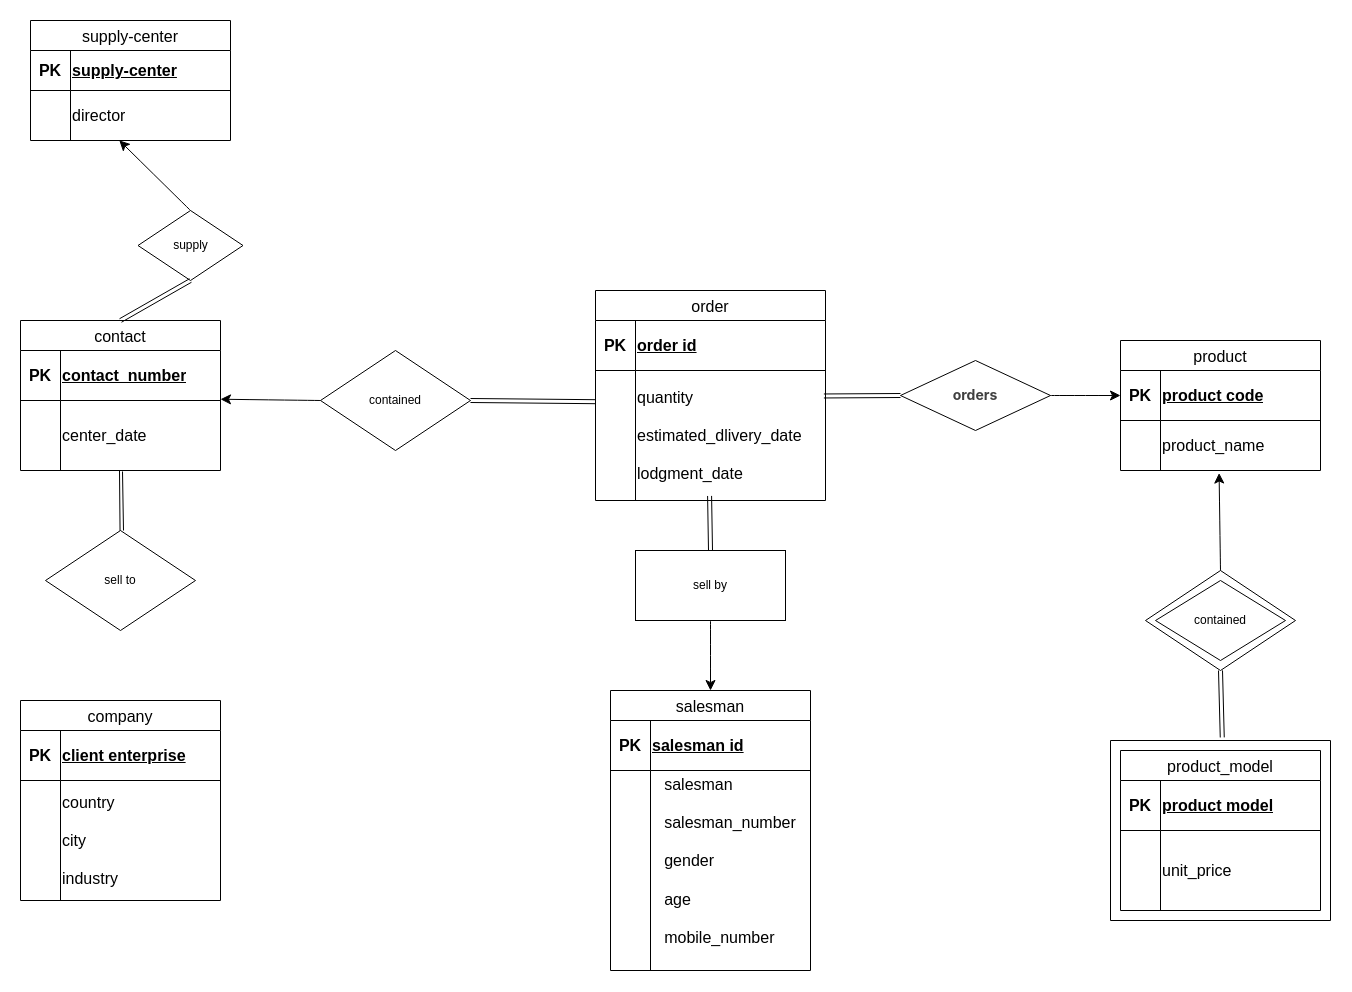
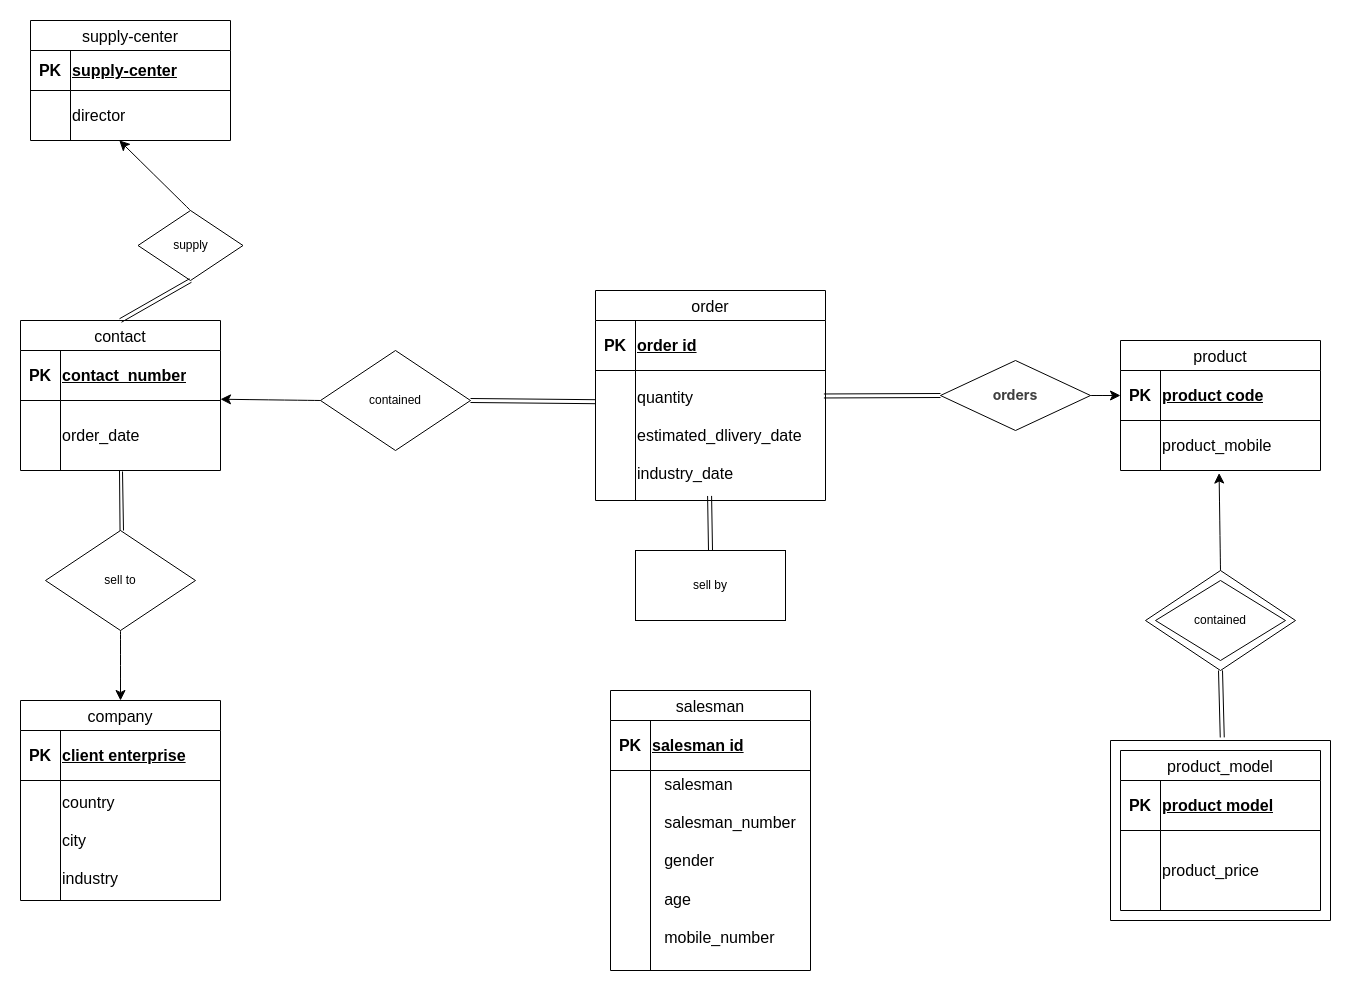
node "orders": moved (976, 396) -> (1016, 396)
node "center_date": label "center_date" -> "order_date"
node "quantity estimated_dlivery_date lodgment_date": label "quantity estimated_dlivery_date lodgment_date" -> "quantity estimated_dlivery_date industry_date"
node "product_name": label "product_name" -> "product_mobile"
edge "sell by" -> "salesman": removed
edge "sell to" -> "company": added
node "unit_price": label "unit_price" -> "product_price"
